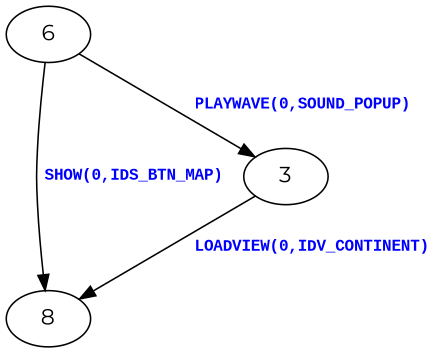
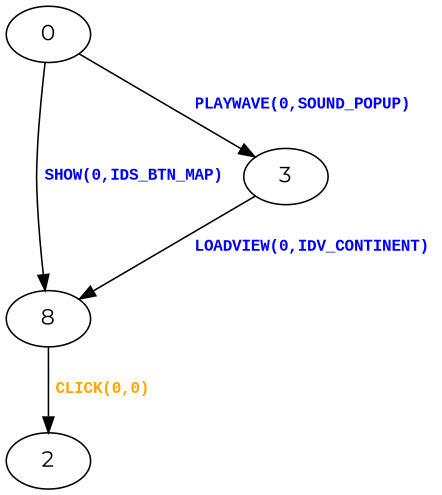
node "6": label "6" -> "0"
node "2": added
